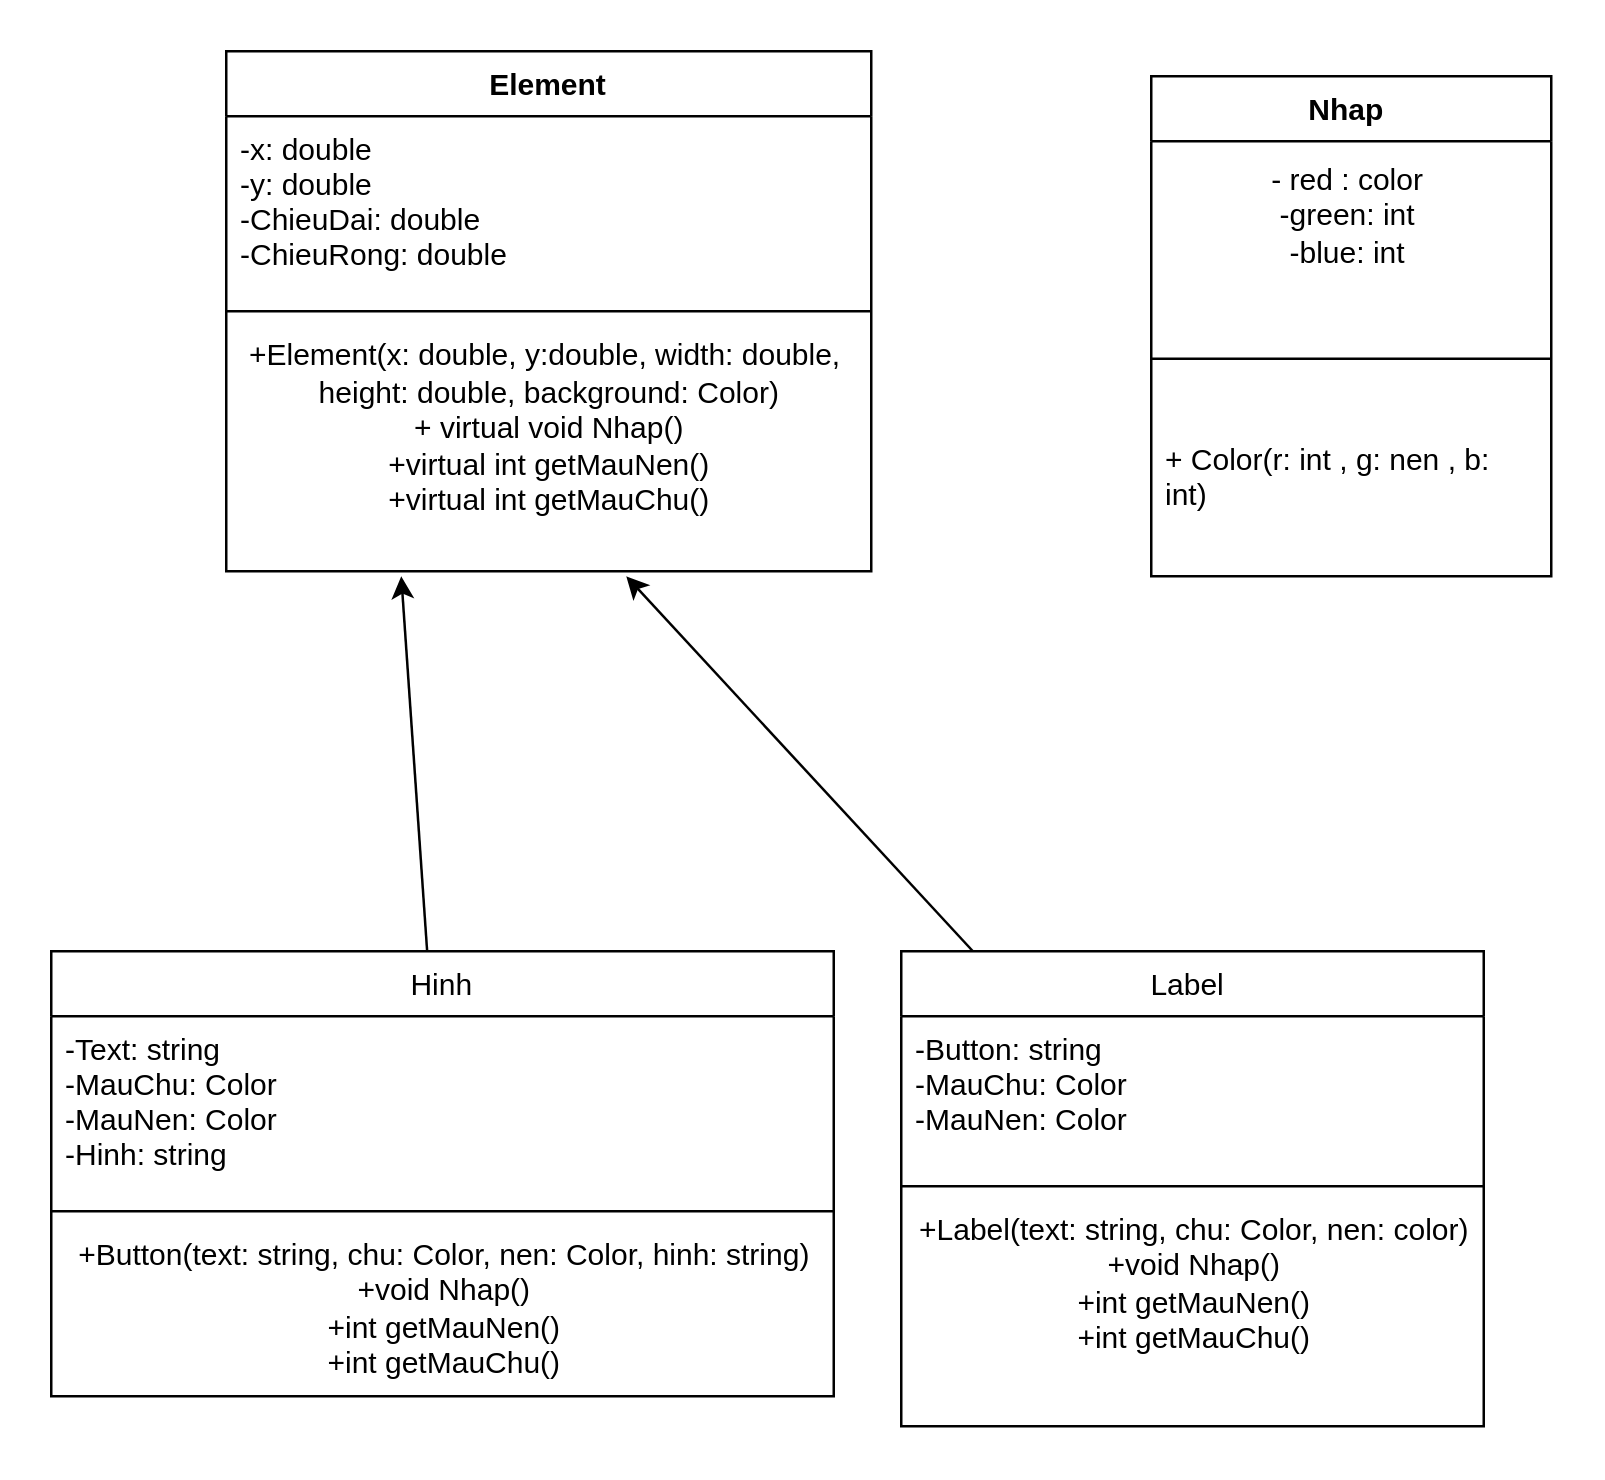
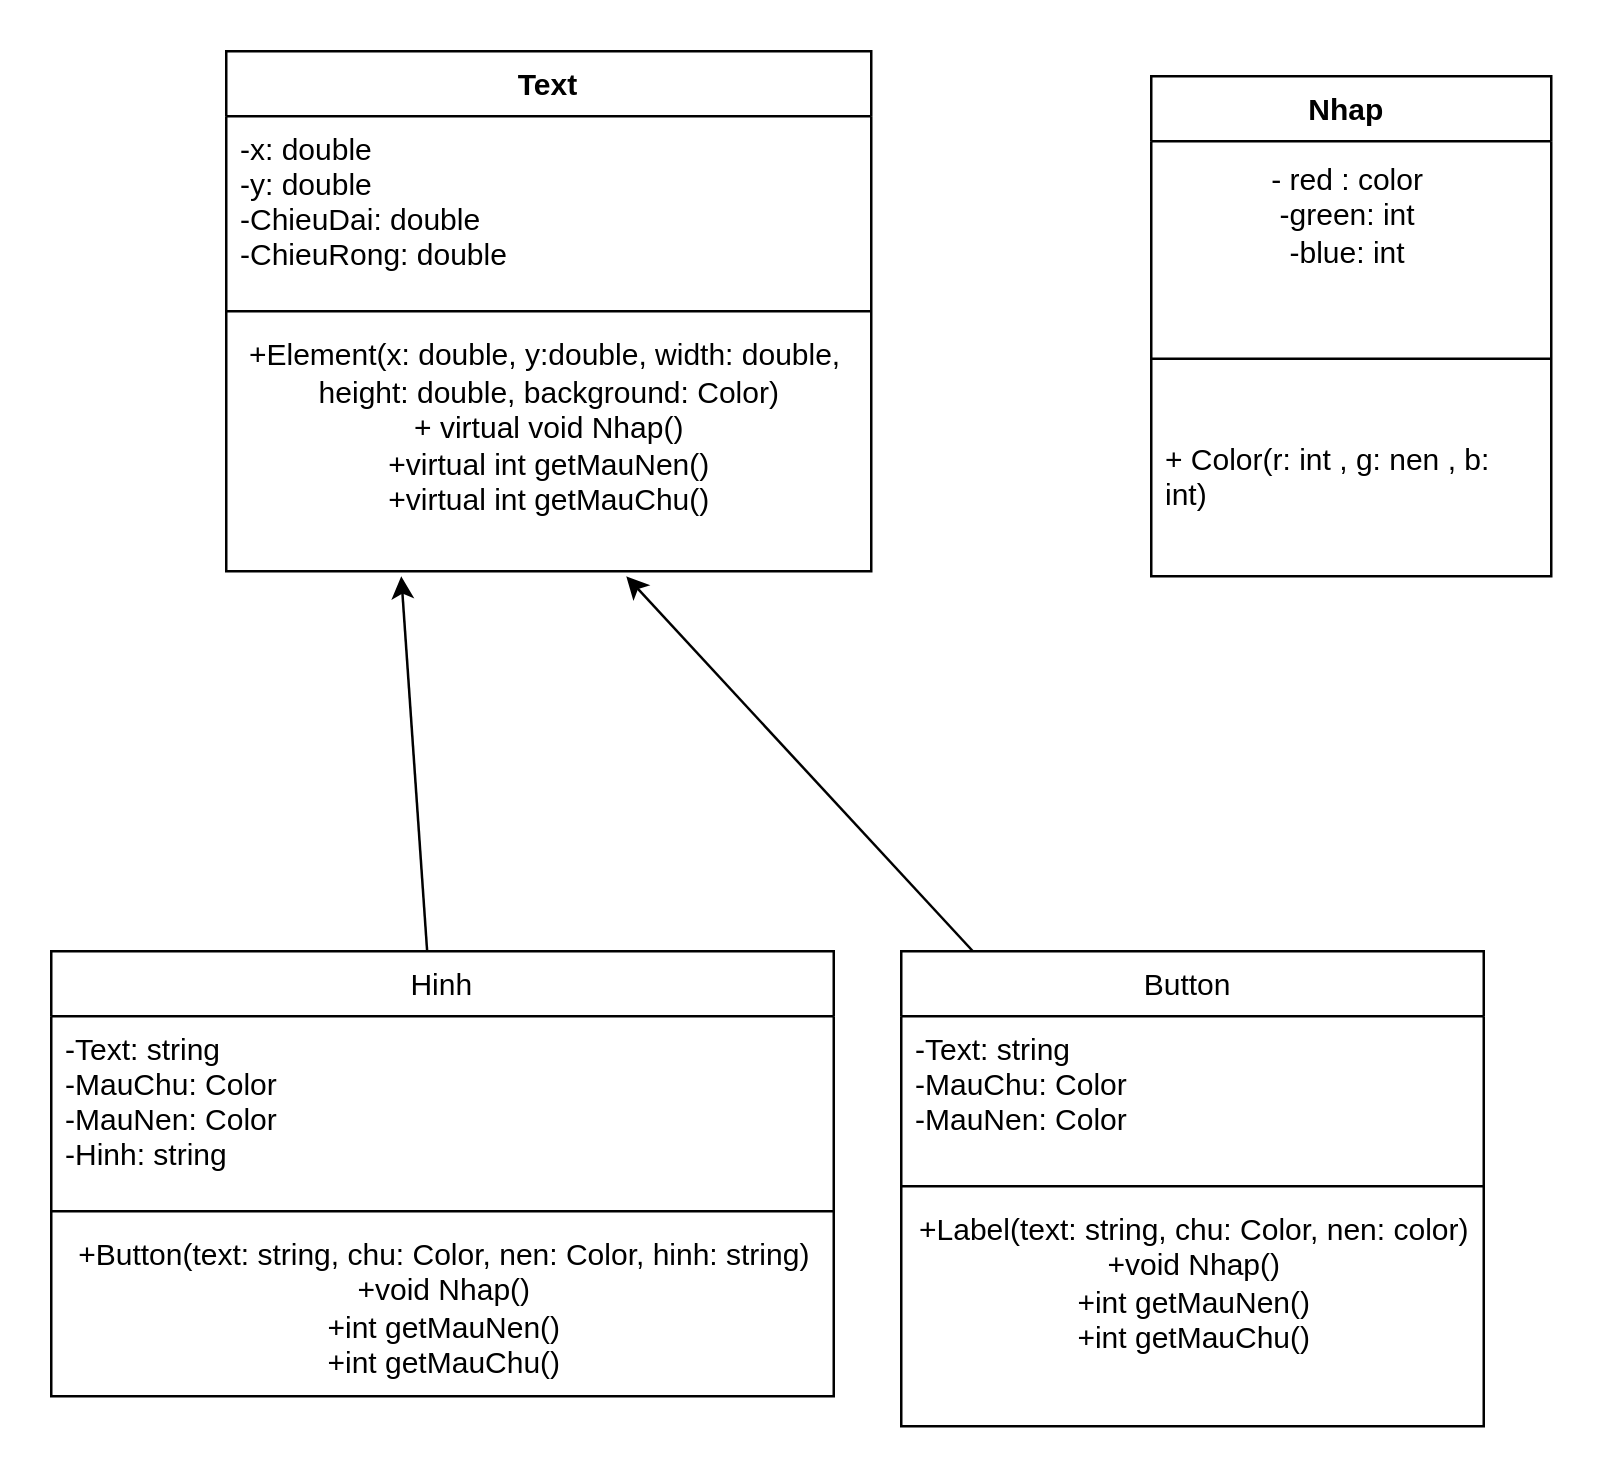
node "Element": label "Element" -> "Text"
node "Label": label "Label" -> "Button"
node "-Button: string -MauChu: Color -MauNen: Color": label "-Button: string -MauChu: Color -MauNen: Color" -> "-Text: string -MauChu: Color -MauNen: Color"
